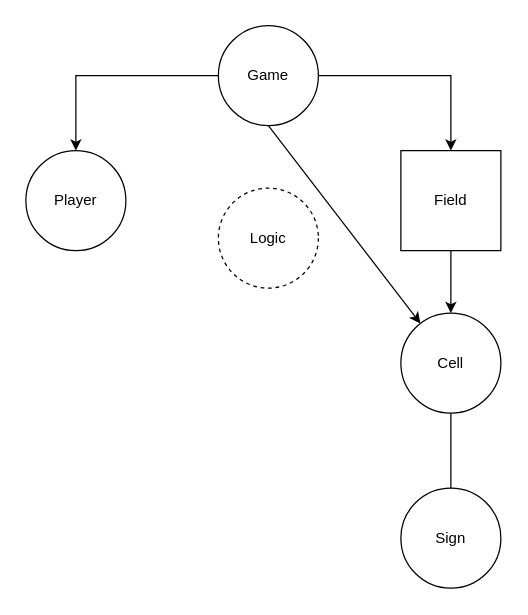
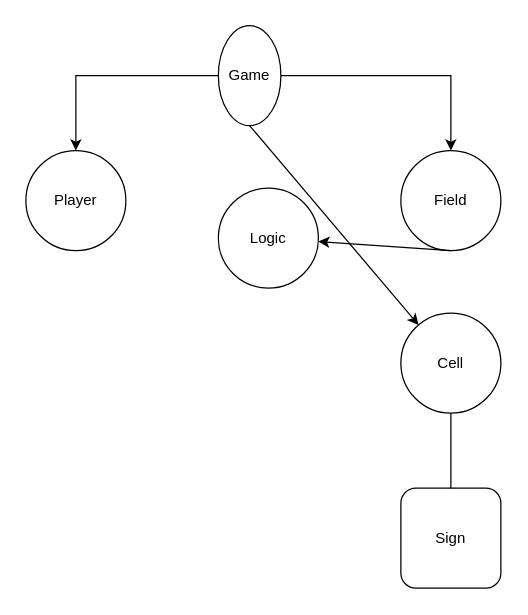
node "Game": size 100x100 -> 63x100
node "Field": shape rectangle -> ellipse
node "Logic": style dashed -> solid
edge "Field" -> "Cell": now "Field" -> "Logic"
node "Sign": shape ellipse -> rounded rectangle
